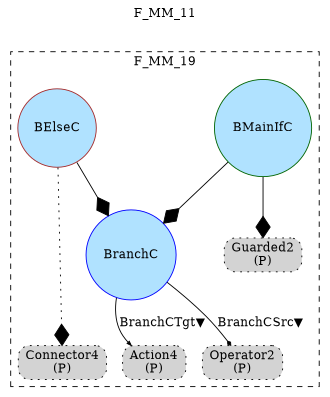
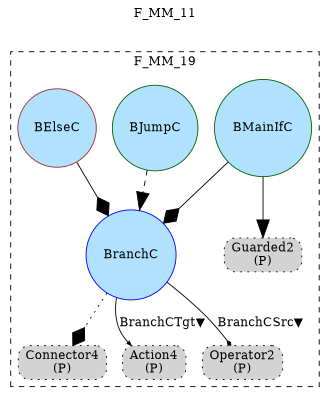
node "BJumpC": added
edge "BMainIfC" -> "Guarded2": arrowhead diamond -> normal
edge "BElseC" -> "Connector4": now "BranchC" -> "Connector4"
